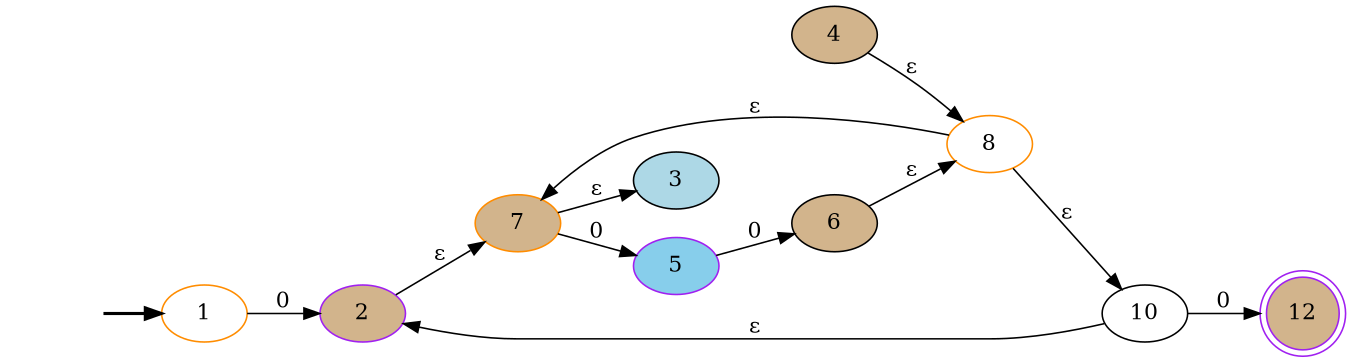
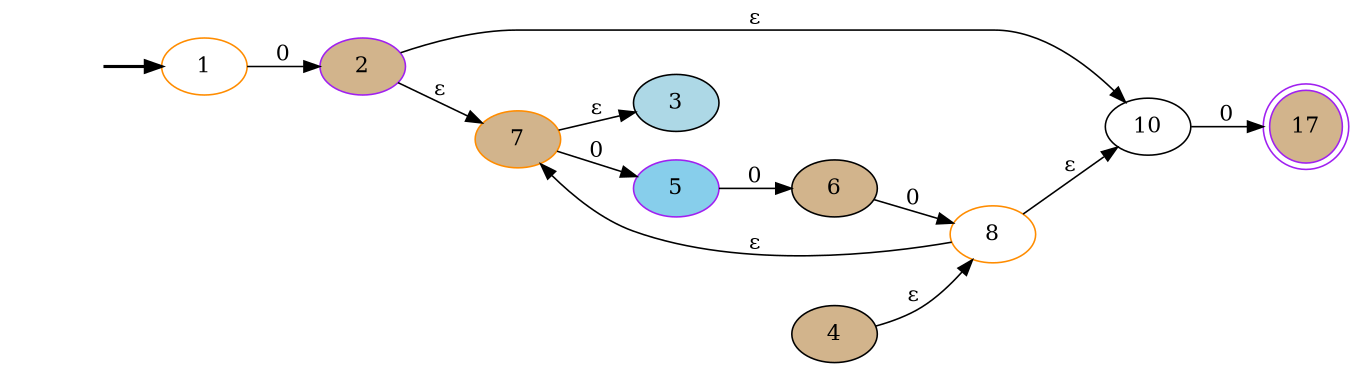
edge "6" -> "8": label "ε" -> "0"
node "12": label "12" -> "17"
edge "10" -> "2": reversed
